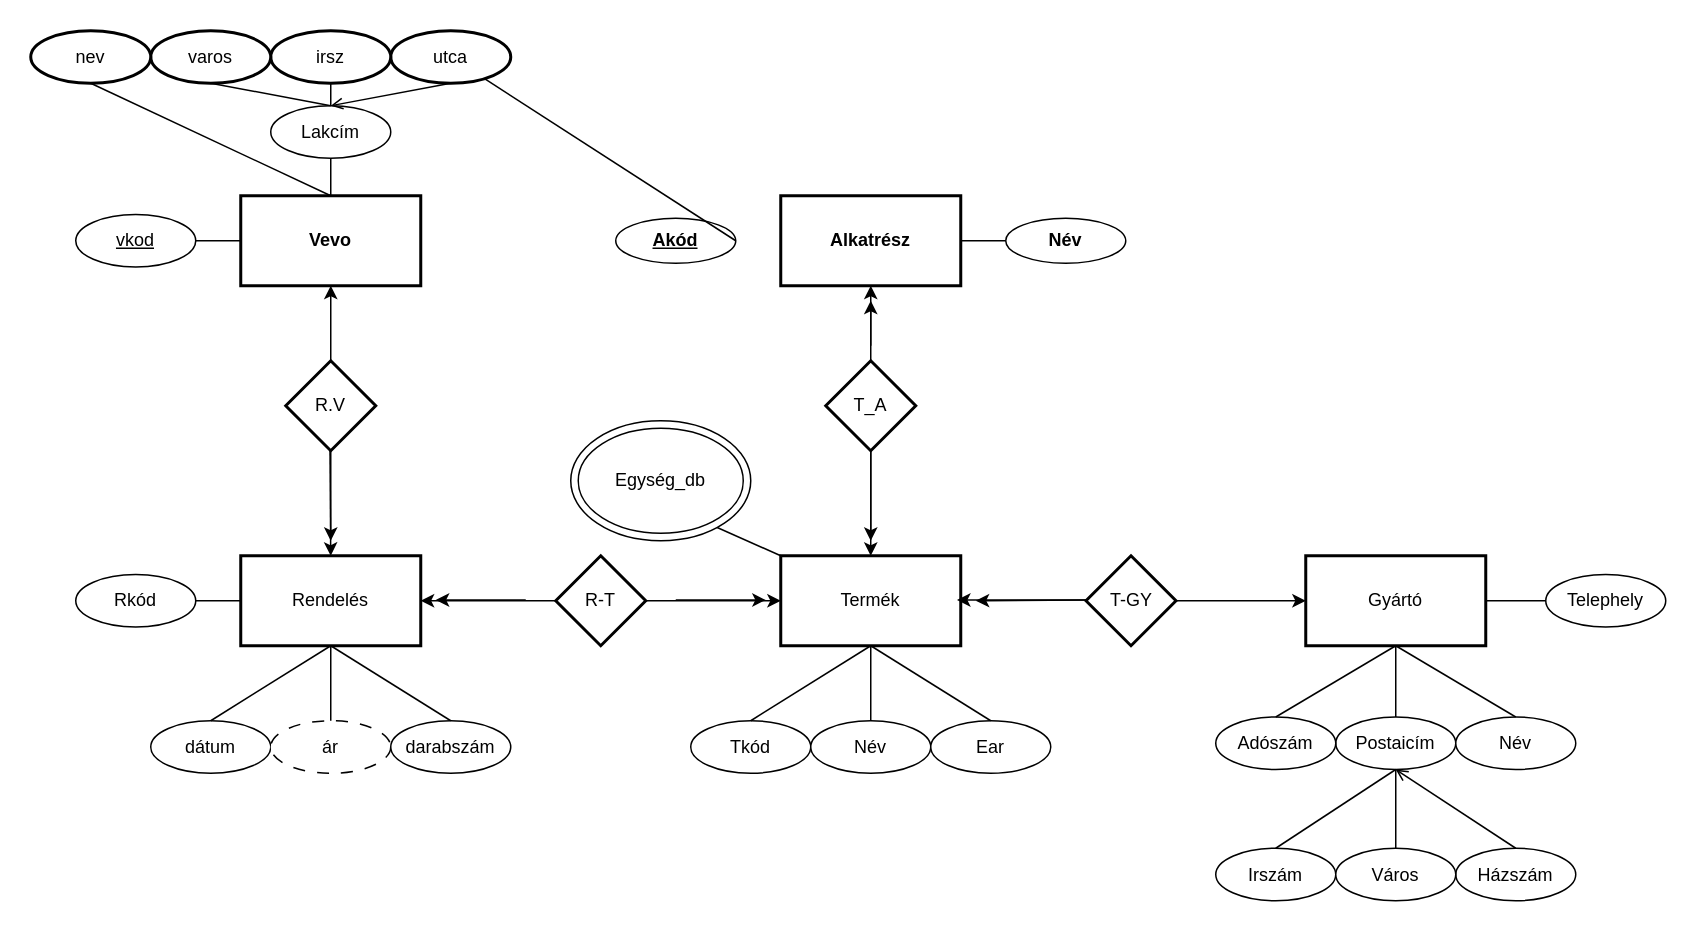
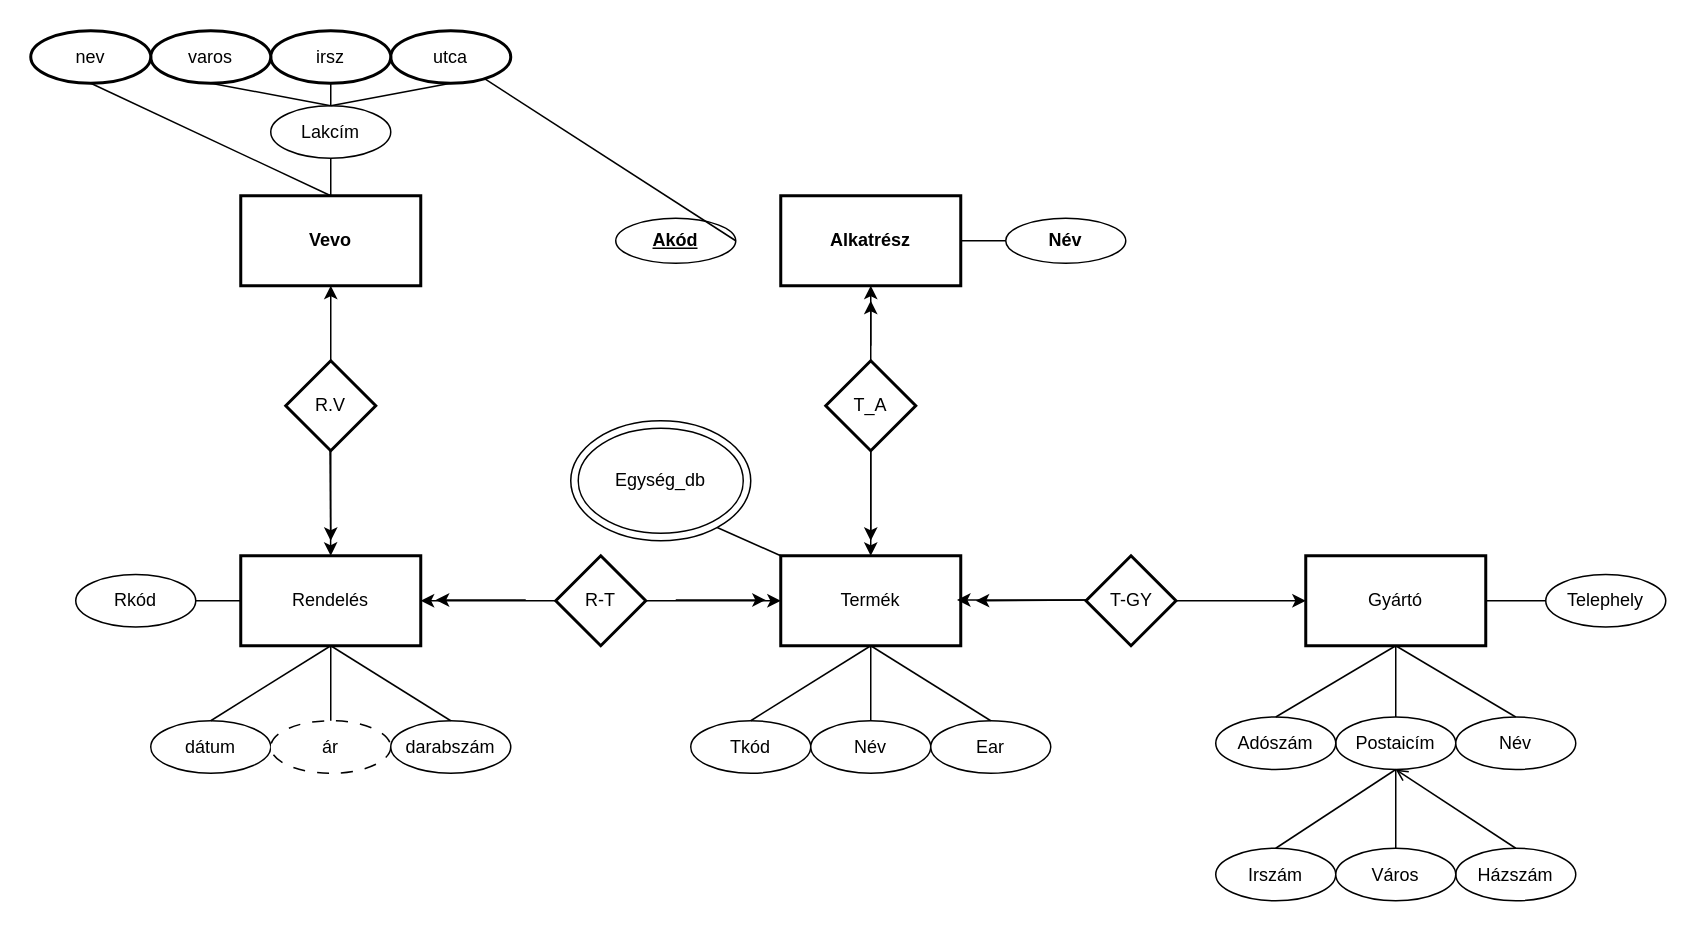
edge "utca" -> "Lakcím": arrowhead open -> none
node "vkod": removed
edge "vkod" -- "Vevo": removed
